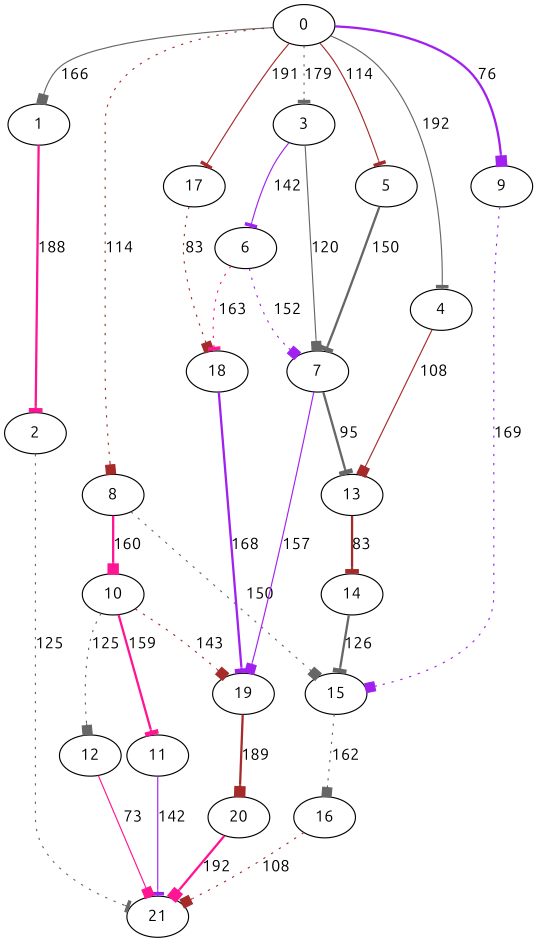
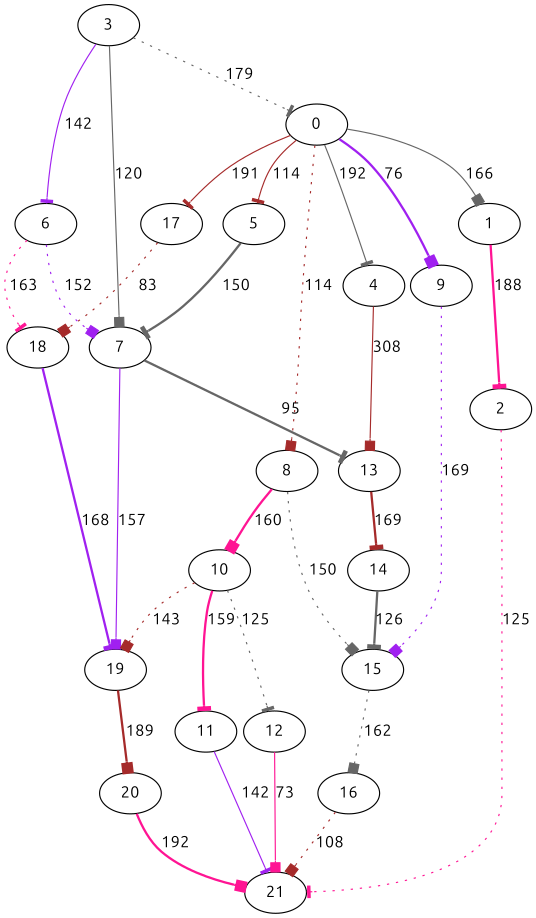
edge "0" -> "3": reversed
edge "4" -> "13": label "108" -> "308"
edge "13" -> "14": label "83" -> "169"
edge "10" -> "12": arrowhead box -> tee
edge "2" -> "21": color gray40 -> deeppink
